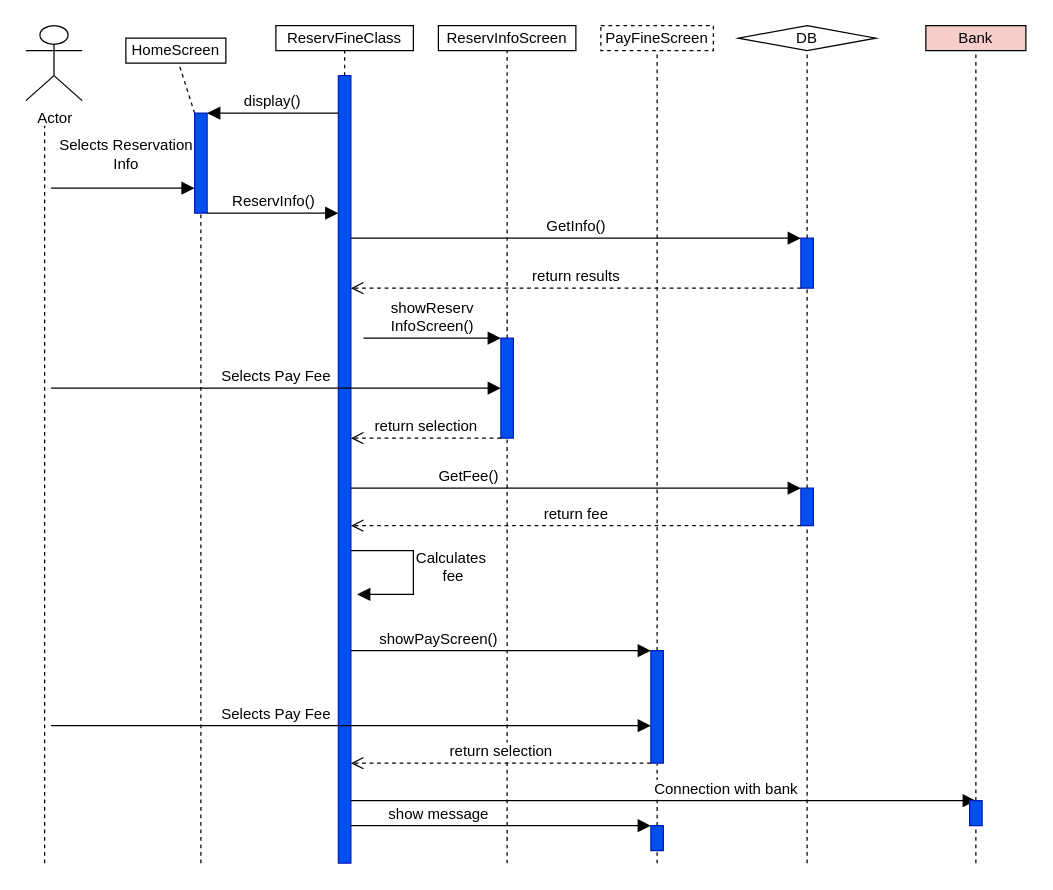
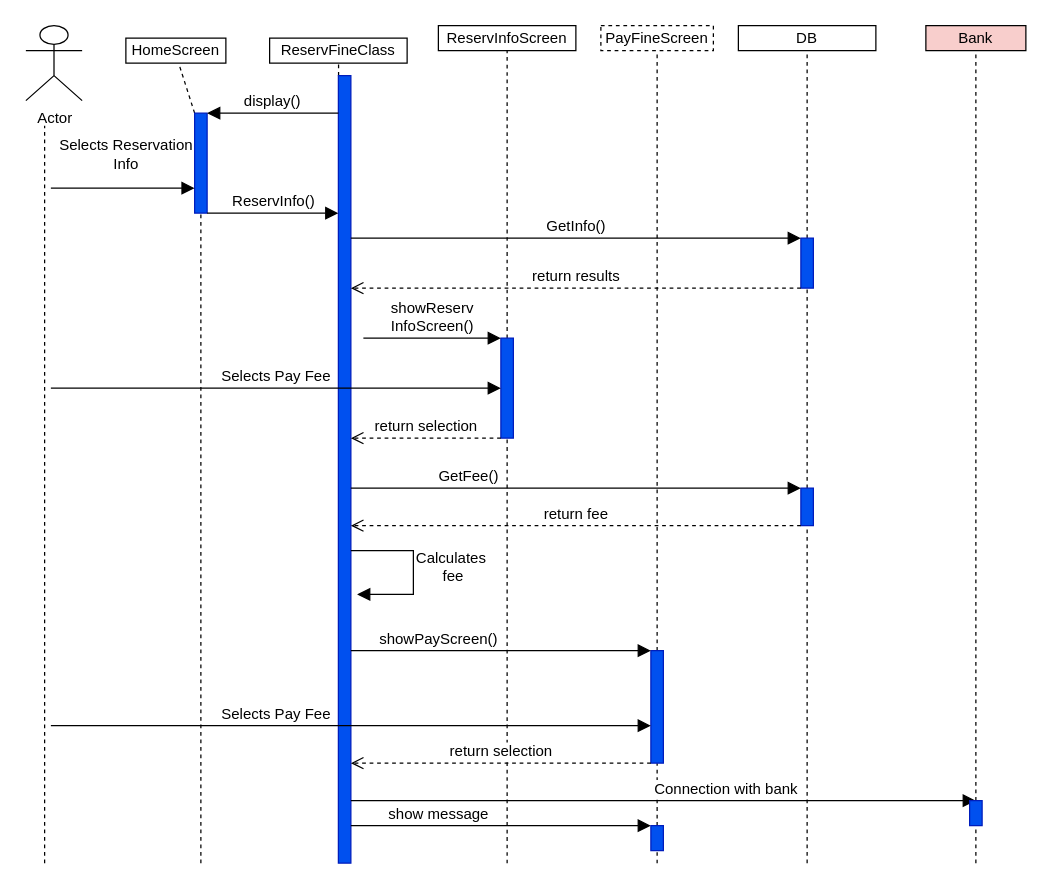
node "ReservFineClass": moved (344, 38) -> (338, 51)
node "DB": shape diamond -> rectangle
